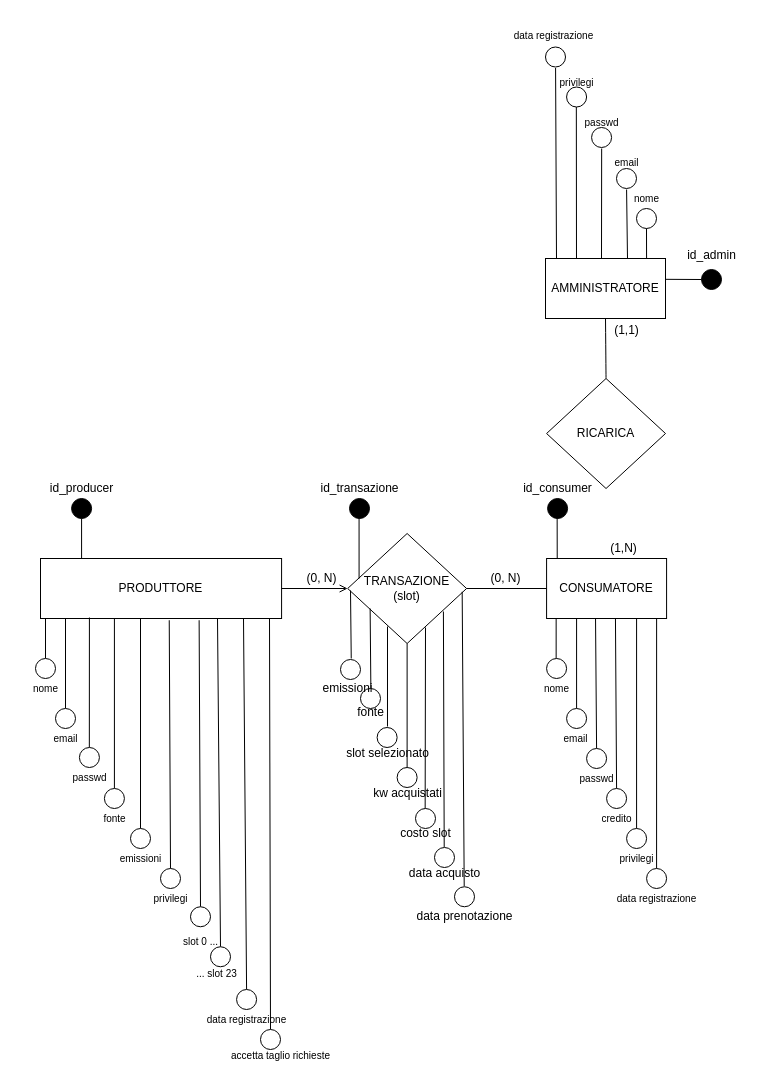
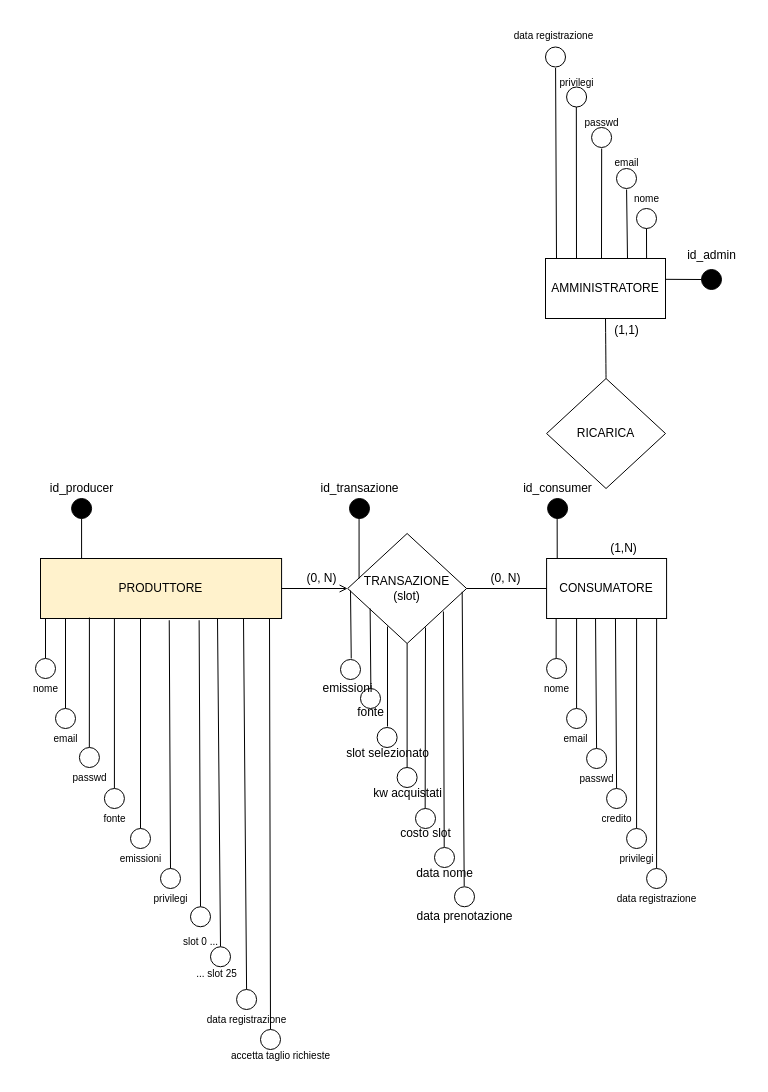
node "PRODUTTORE": fillcolor #ffffff -> #fff2cc
node "data acquisto": label "data acquisto" -> "data nome"
node "... slot 23": label "... slot 23" -> "... slot 25"
